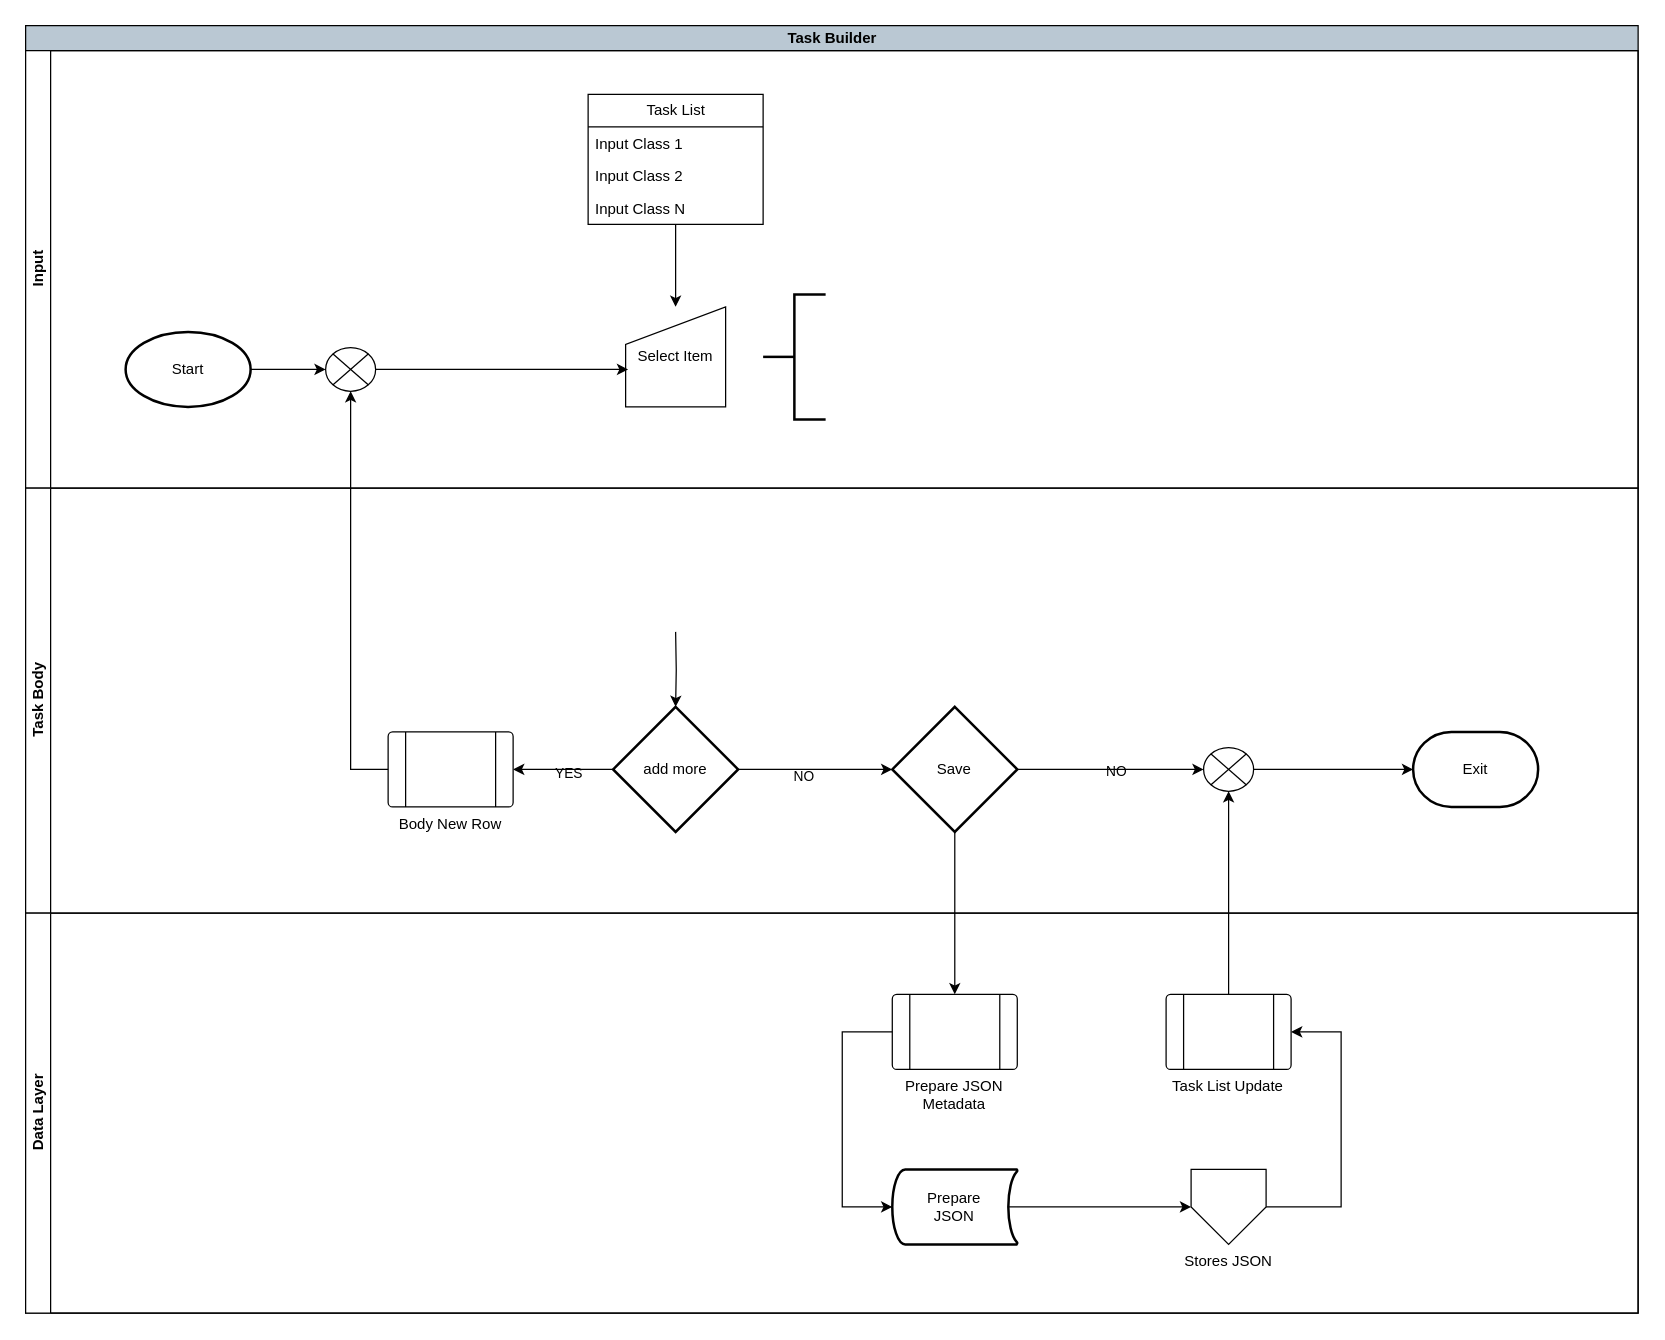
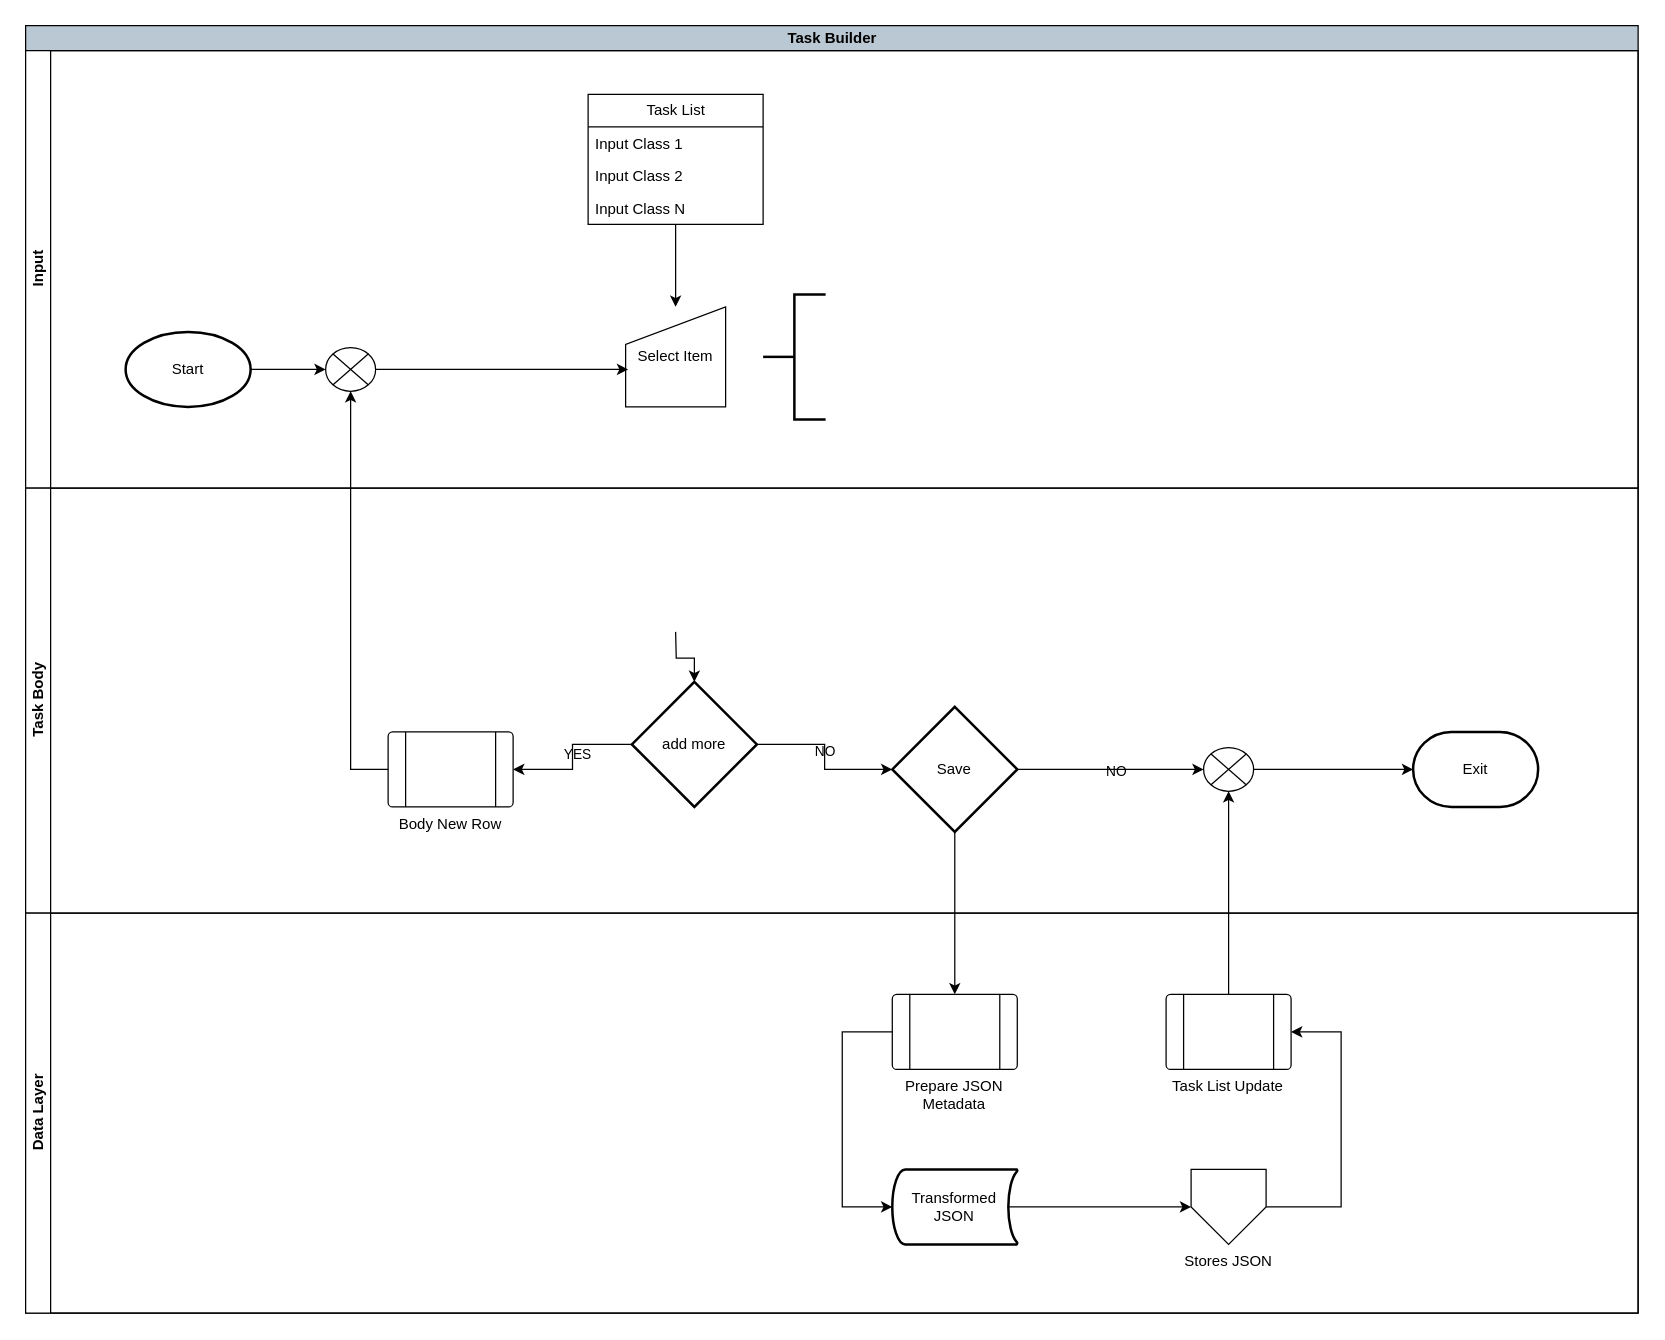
node "add more": moved (676, 769) -> (694, 744)
node "Prepare JSON": label "Prepare JSON" -> "Transformed JSON"
